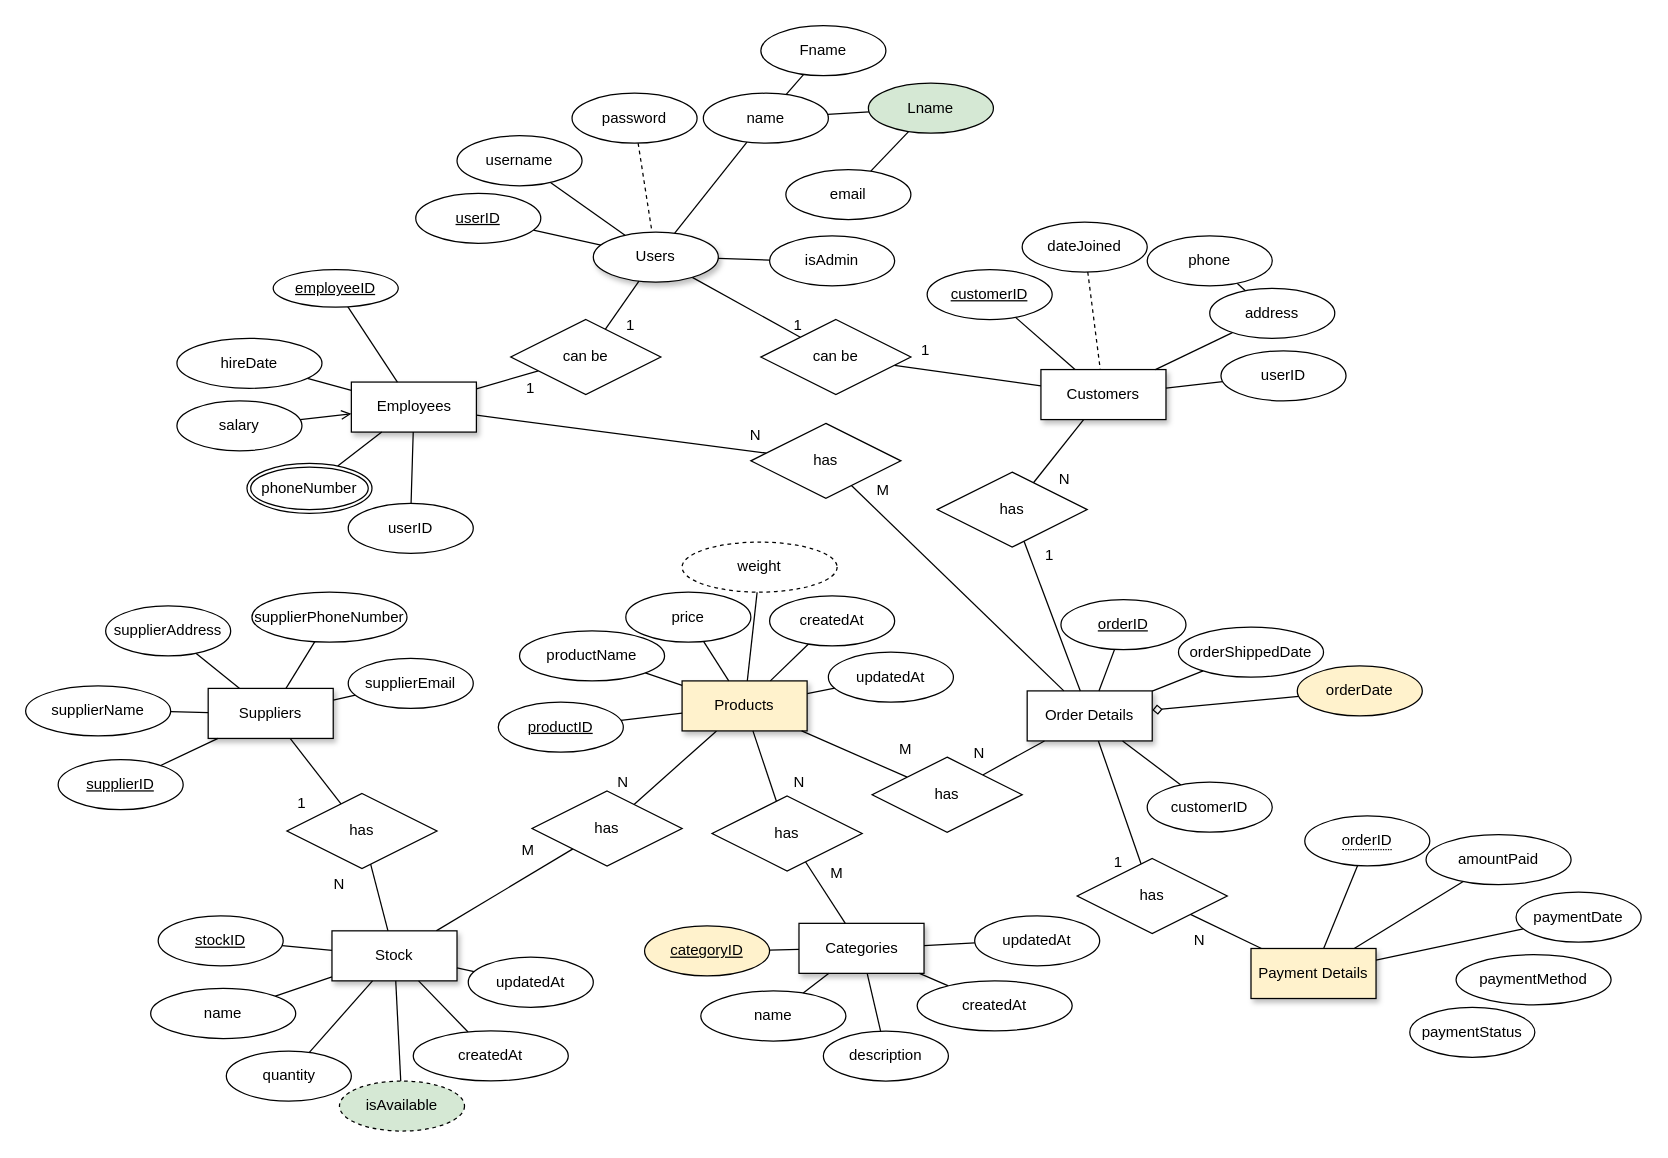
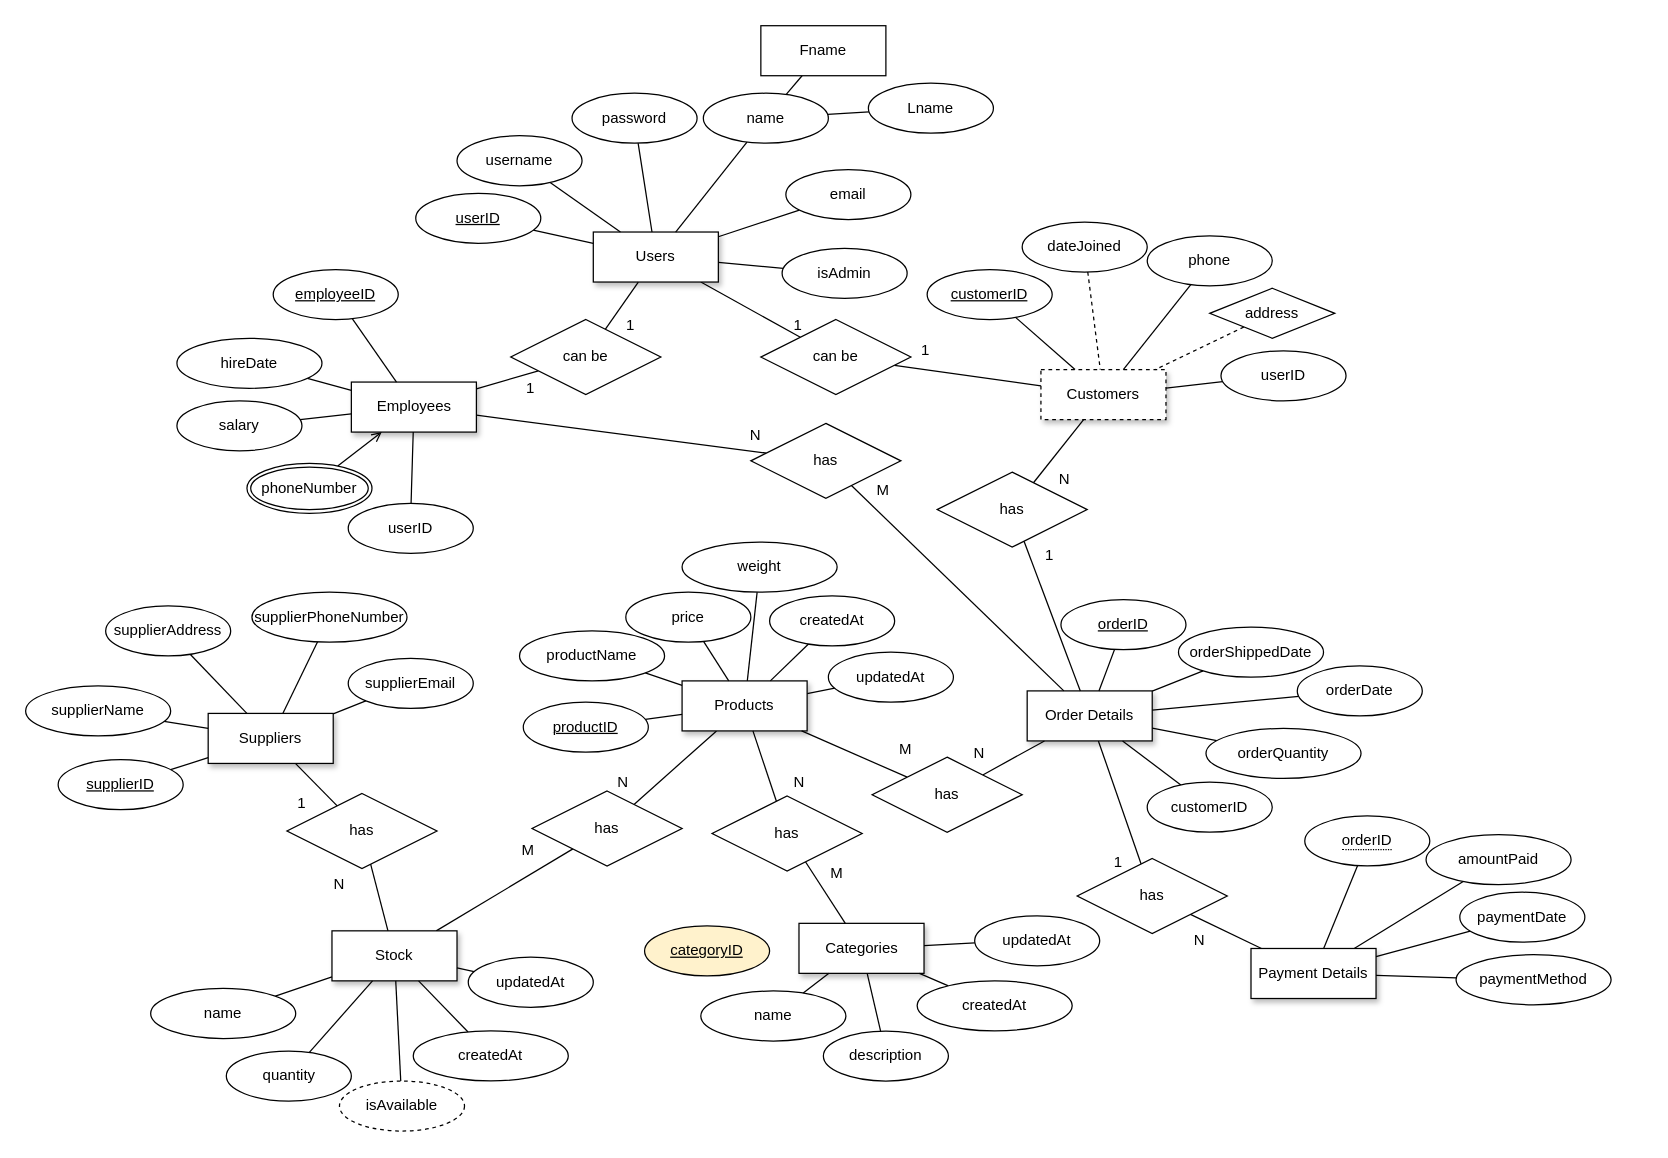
node "Fname": shape ellipse -> rectangle
node "Lname": fillcolor #d5e8d4 -> #ffffff
edge "Lname" -- "email": now "Users" -- "email"
edge "password" -- "Users": style dashed -> solid
node "Users": shape ellipse -> rectangle
node "isAdmin": moved (832, 261) -> (844, 273)
edge "phone" -- "address": now "phone" -- "Customers"
node "employeeID": size 125x38 -> 125x50
node "address": shape ellipse -> diamond
edge "address" -- "Customers": style solid -> dashed
node "Customers": style solid -> dashed
edge "salary" -> "Employees": arrowhead open -> none
edge "Employees" -- "phoneNumber": arrowhead none -> open
node "weight": style dashed -> solid
node "orderDate": fillcolor #fff2cc -> #ffffff
node "Products": fillcolor #fff2cc -> #ffffff
edge "orderDate" -> "Order Details": arrowhead diamond -> none
node "Suppliers": moved (271, 713) -> (271, 738)
node "productID": moved (561, 727) -> (586, 727)
edge "Order Details" -- "orderQuantity": added
node "orderQuantity": added
node "paymentDate": moved (1578, 917) -> (1522, 917)
node "stockID": removed
edge "stockID" -- "Stock": removed
edge "Categories" -- "categoryID": removed
node "Payment Details": fillcolor #fff2cc -> #ffffff
edge "Payment Details" -- "paymentMethod": added
node "paymentStatus": removed
node "isAvailable": fillcolor #d5e8d4 -> #ffffff
